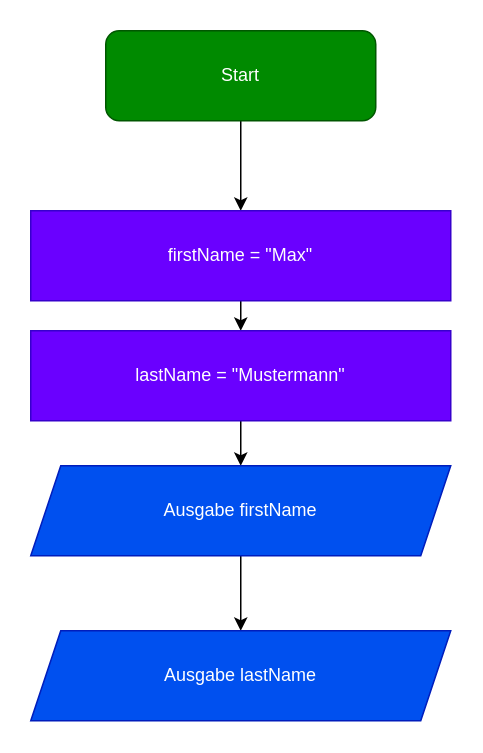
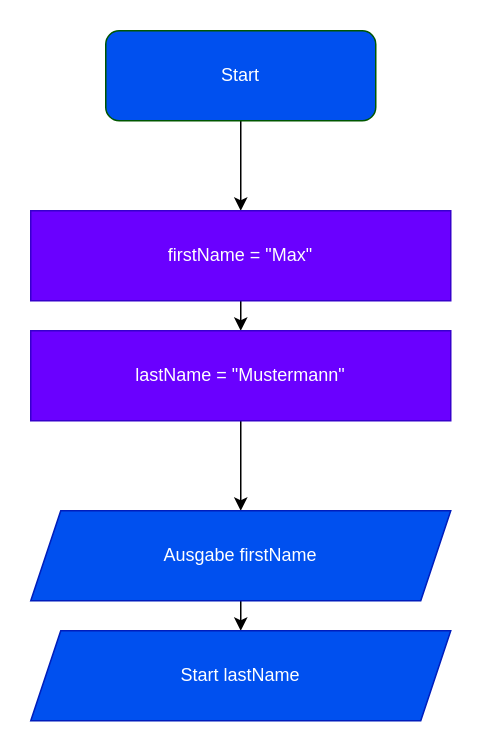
node "Start": fillcolor #008a00 -> #0050ef
node "Ausgabe firstName": moved (241, 511) -> (241, 556)
node "Ausgabe lastName": label "Ausgabe lastName" -> "Start lastName"
